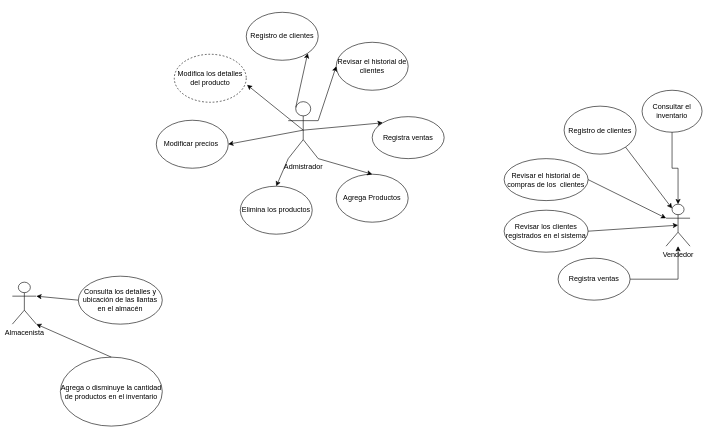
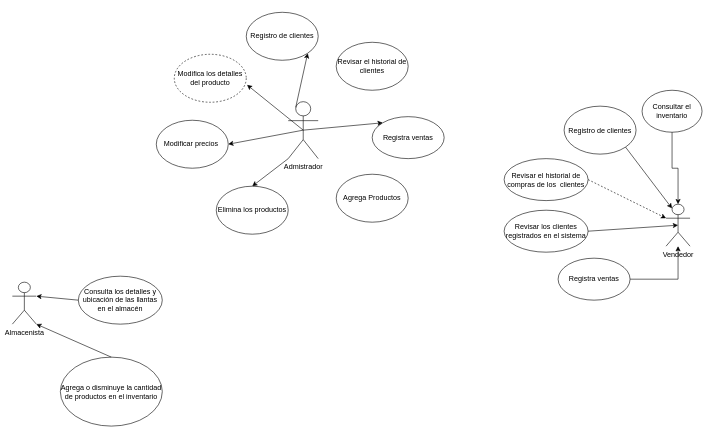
edge "Admistrador" -> "Revisar el historial de clientes": removed
edge "Admistrador" -> "Agrega Productos": removed
edge "Revisar el historial de compras de los clientes" -> "Vendedor": style solid -> dashed
node "Elimina los productos": moved (276, 210) -> (252, 210)
